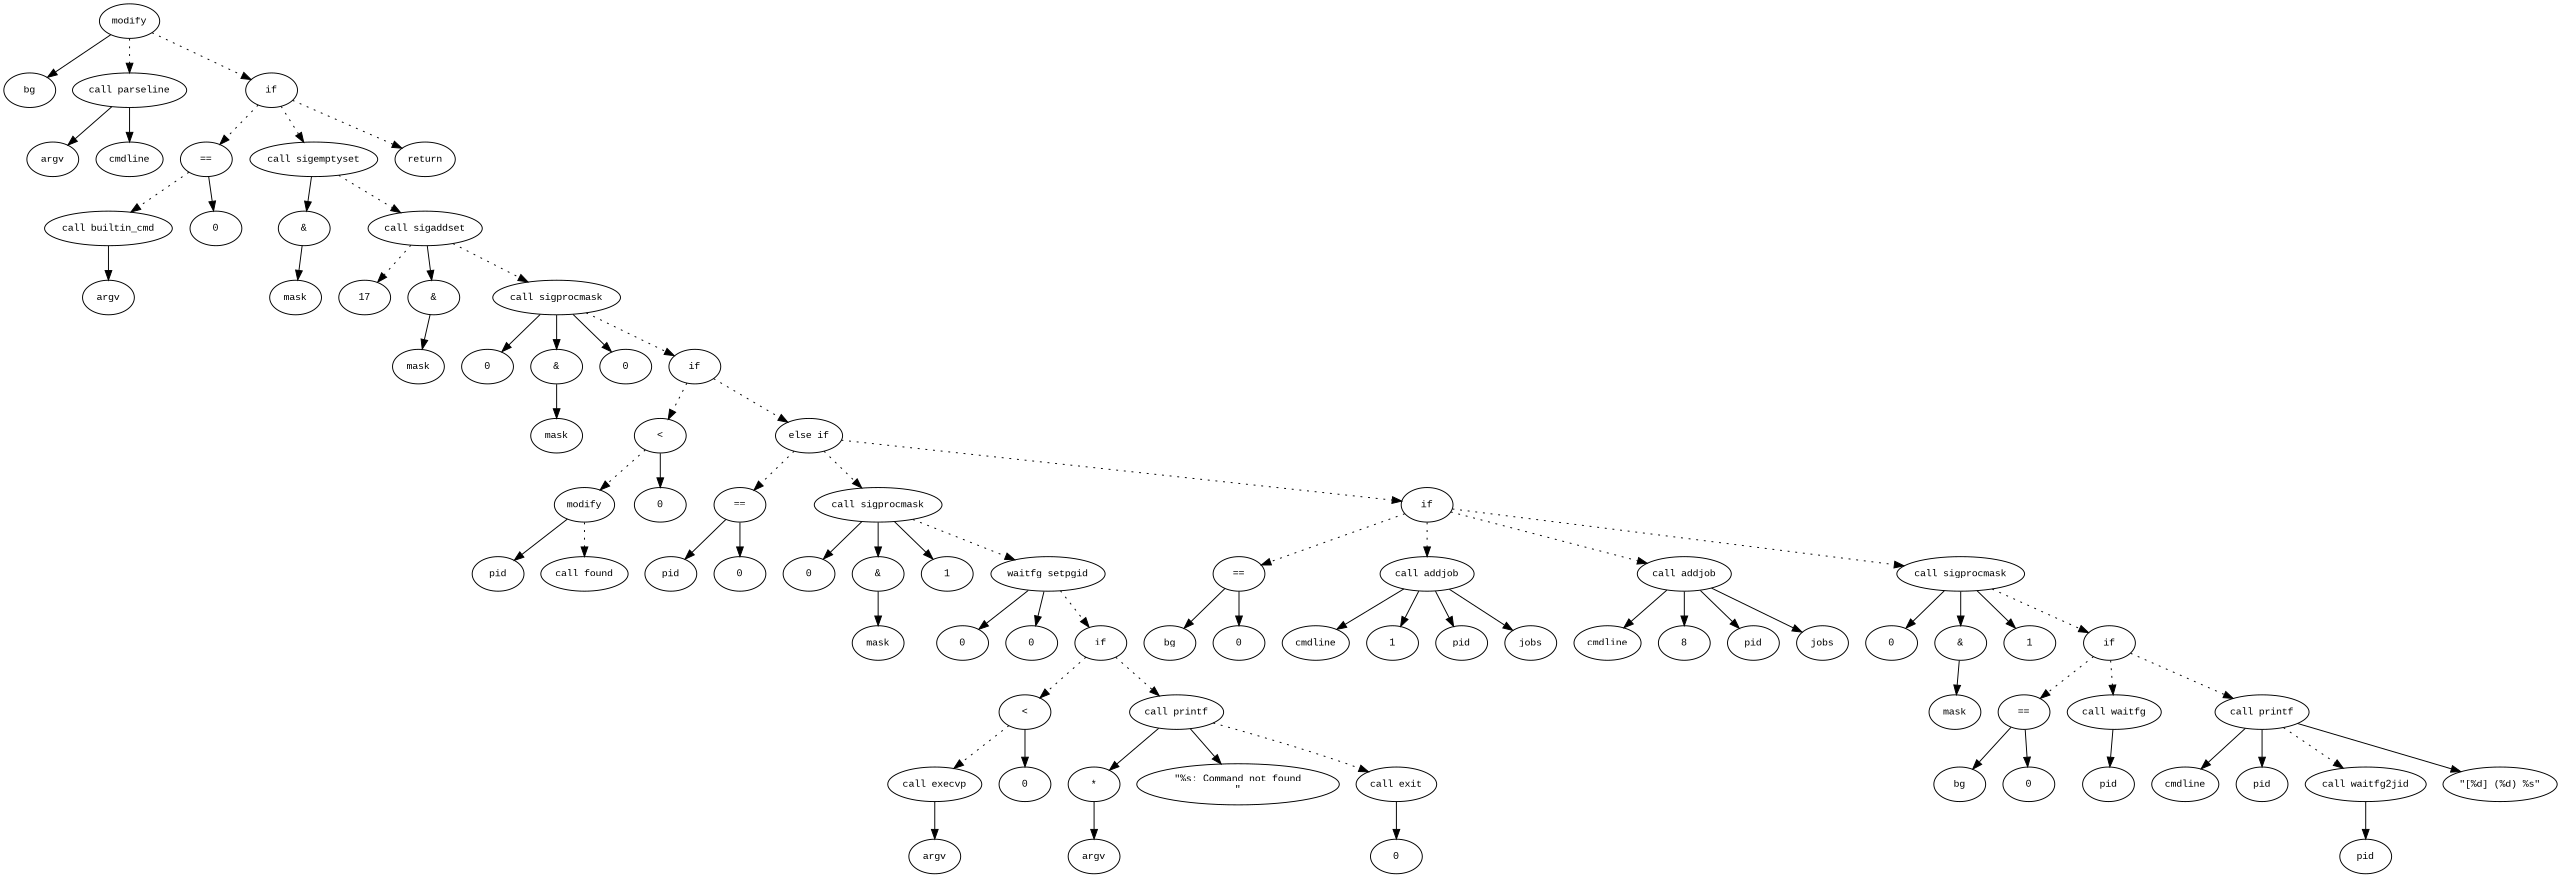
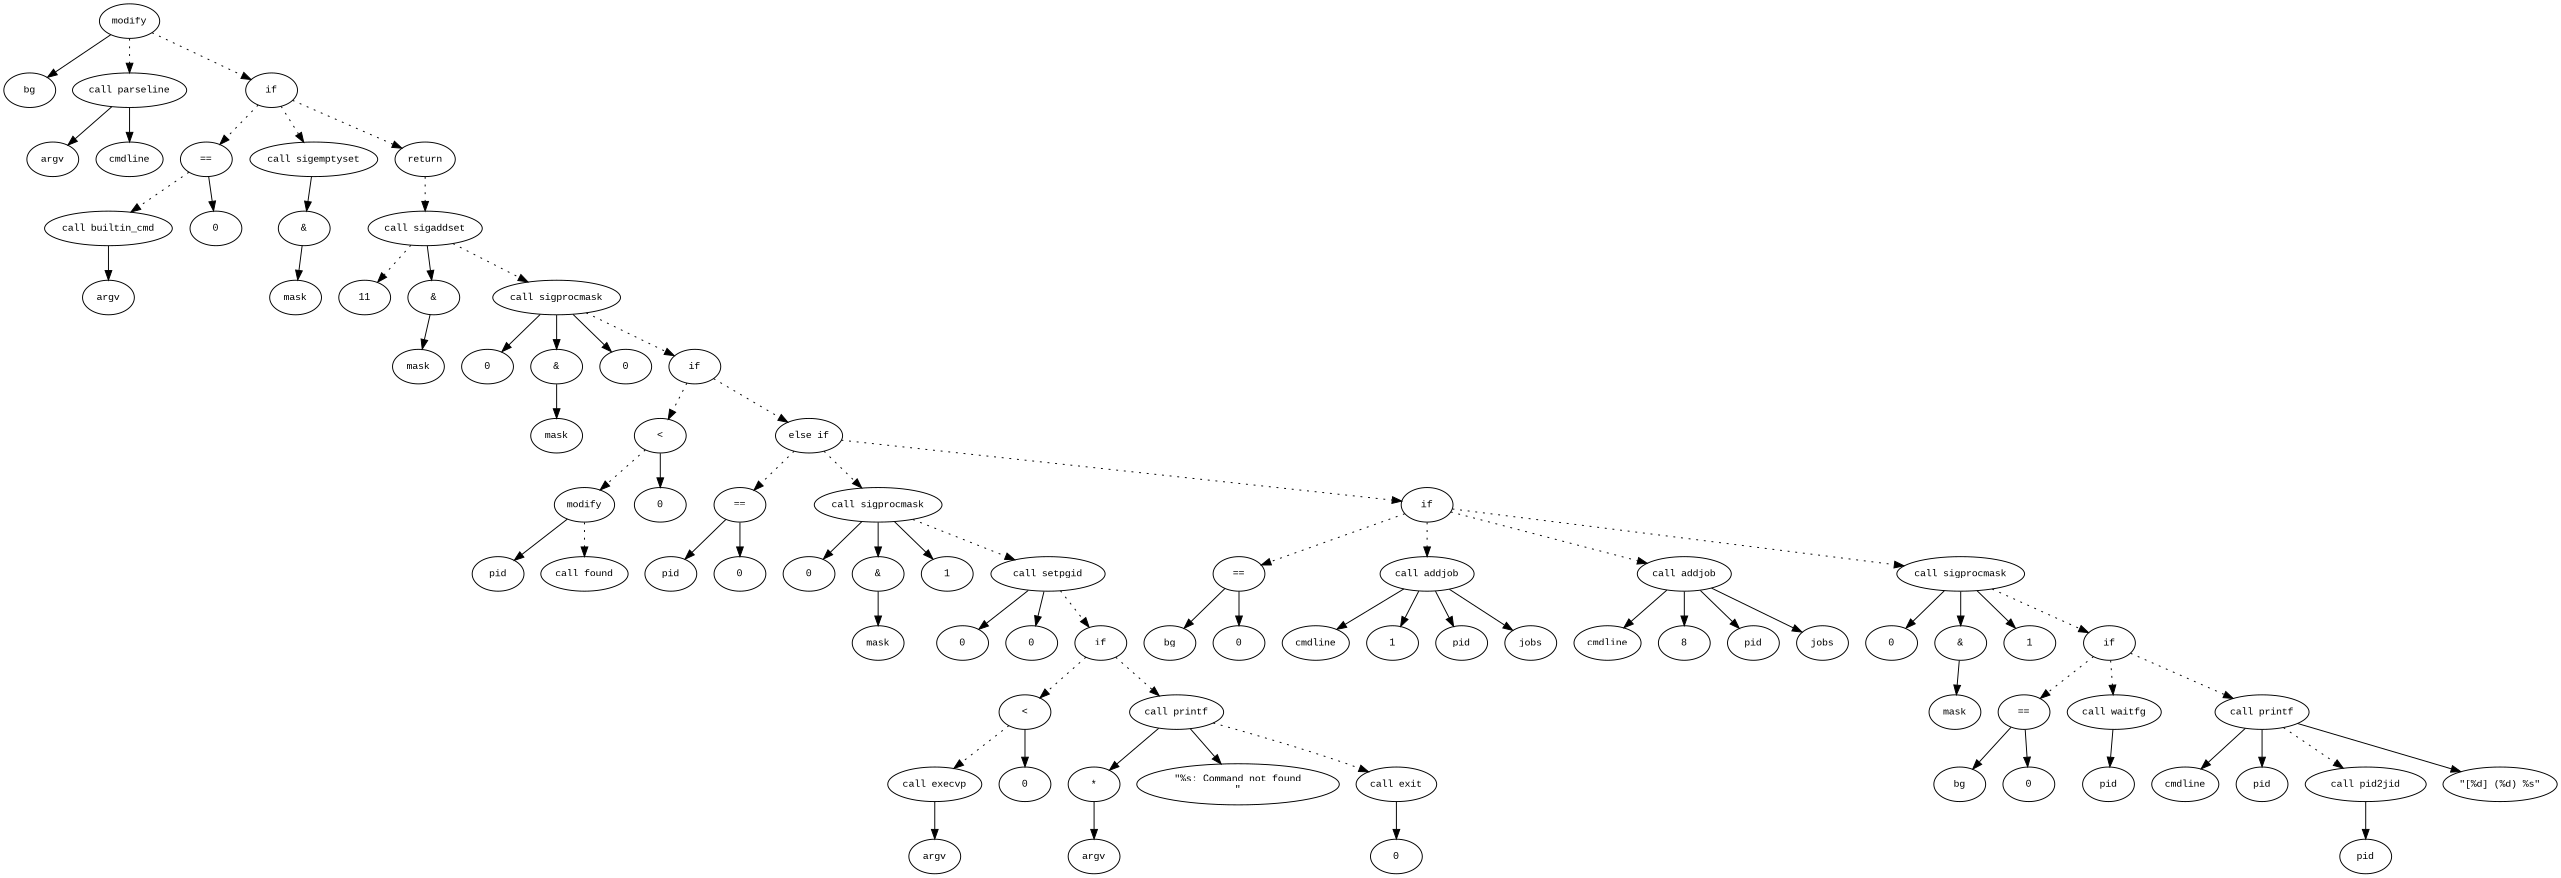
edge "call sigemptyset" -> "call sigaddset": now "return" -> "call sigaddset"
node "17": label "17" -> "11"
node "waitfg setpgid": label "waitfg setpgid" -> "call setpgid"
node "call waitfg2jid": label "call waitfg2jid" -> "call pid2jid"
